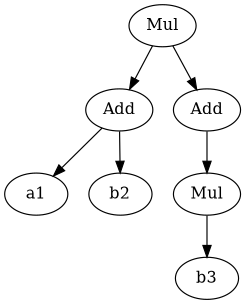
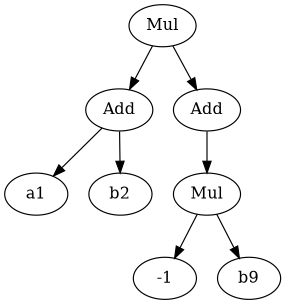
node "-1": added
node "b3": label "b3" -> "b9"
